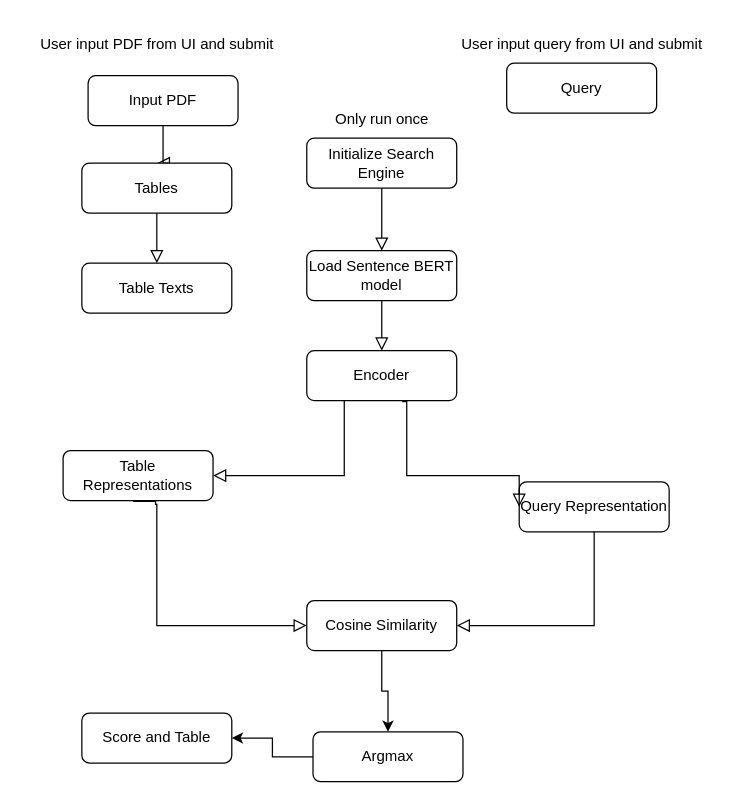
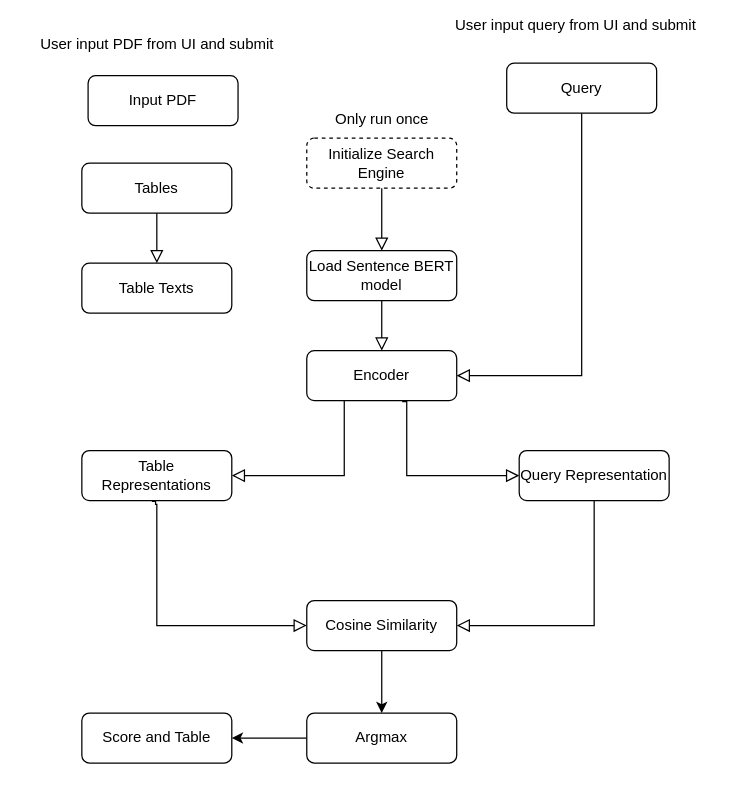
node "User input query from UI and submit": moved (582, 44) -> (576, 26)
edge "Input PDF" -> "Tables": removed
node "Initialize Search Engine": style solid -> dashed
edge "Query" -> "Encoder": added
node "Table Representations": moved (138, 476) -> (157, 476)
node "Query Representation": moved (594, 507) -> (594, 476)
node "Argmax": moved (388, 757) -> (382, 738)
